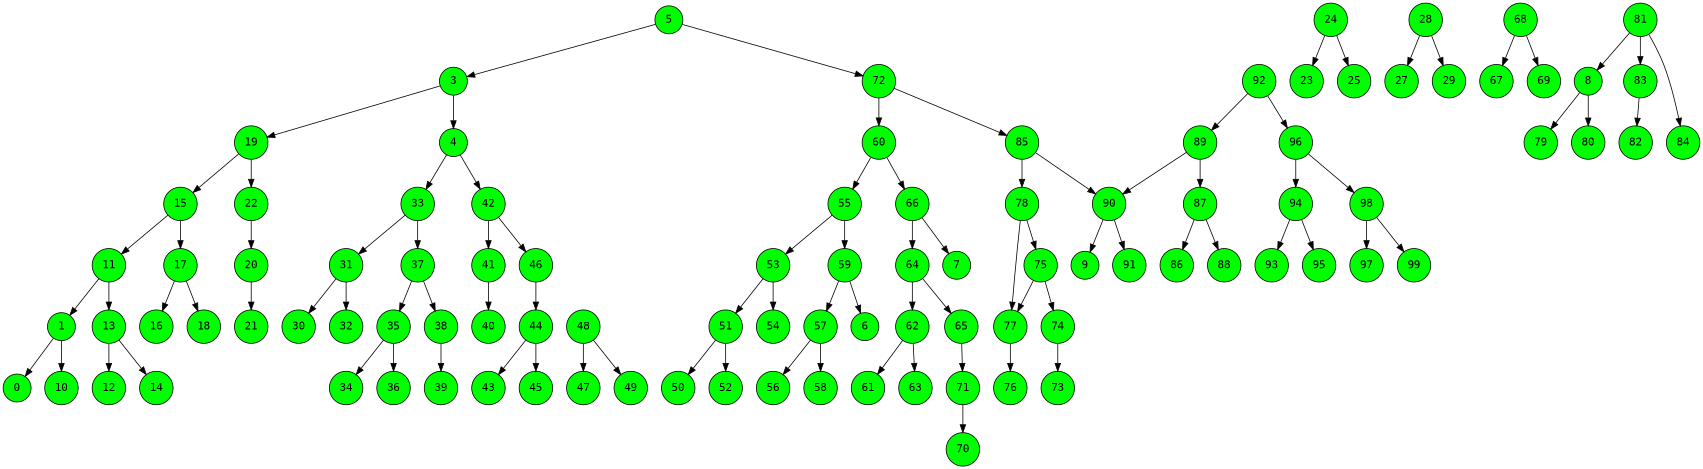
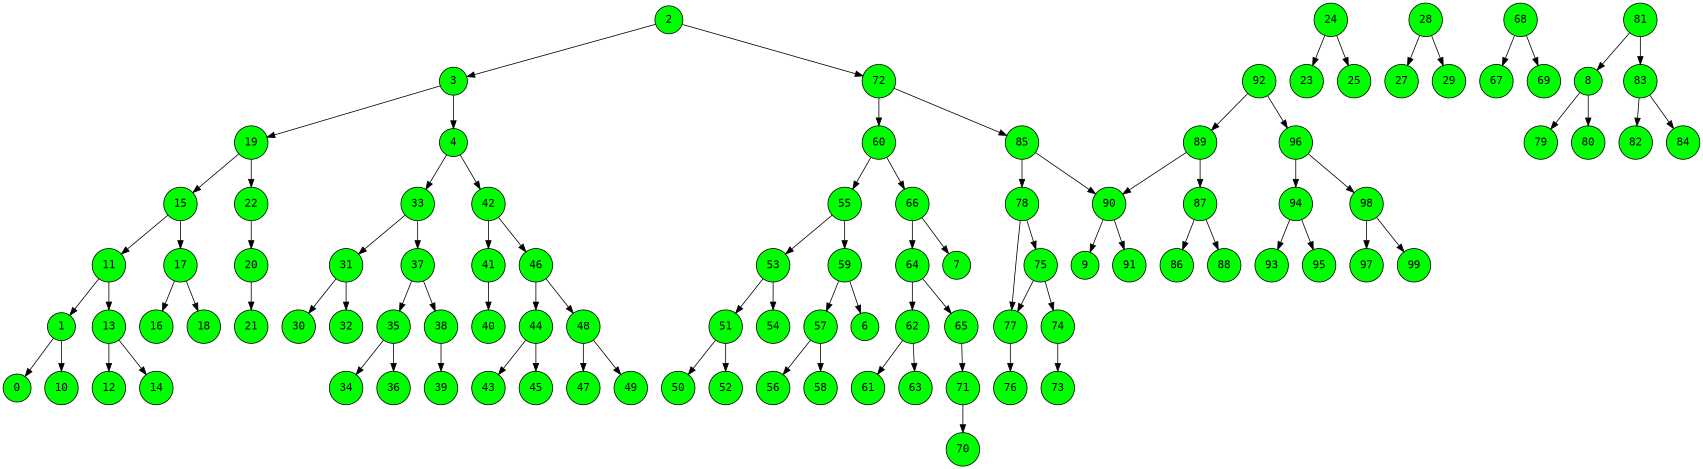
node "5": label "5" -> "2"
edge "81" -> "84": now "83" -> "84"
edge "46" -> "48": added
